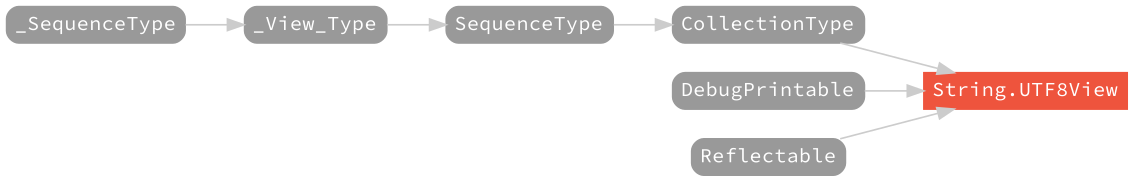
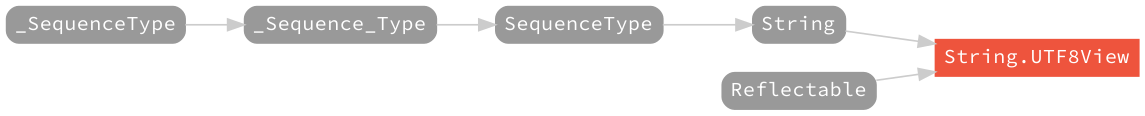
node "_View_Type": label "_View_Type" -> "_Sequence_Type"
node "CollectionType": label "CollectionType" -> "String"
node "DebugPrintable": removed
